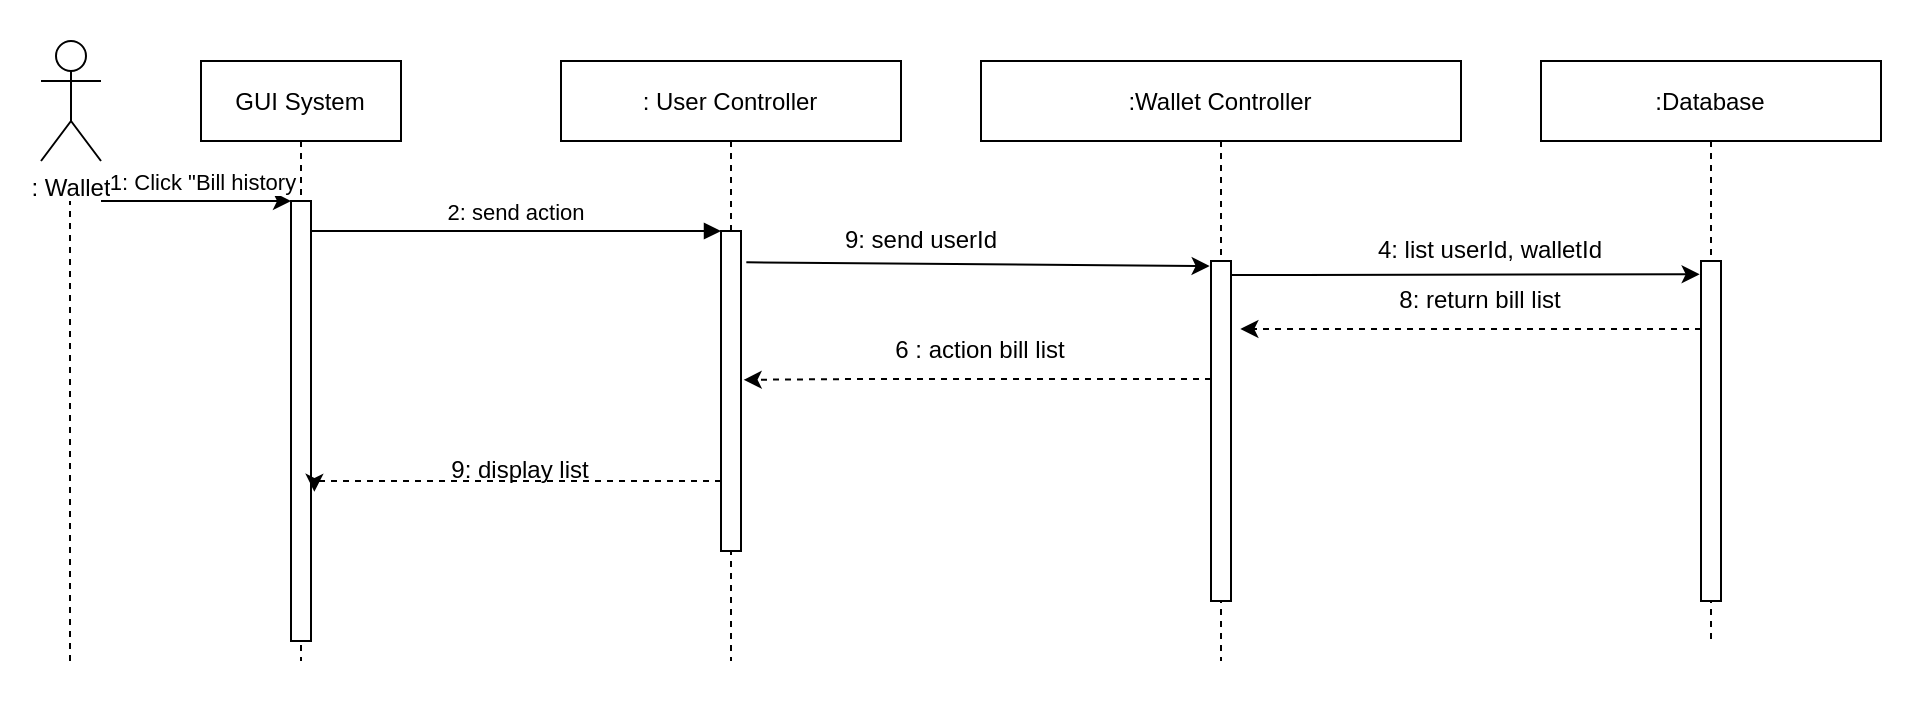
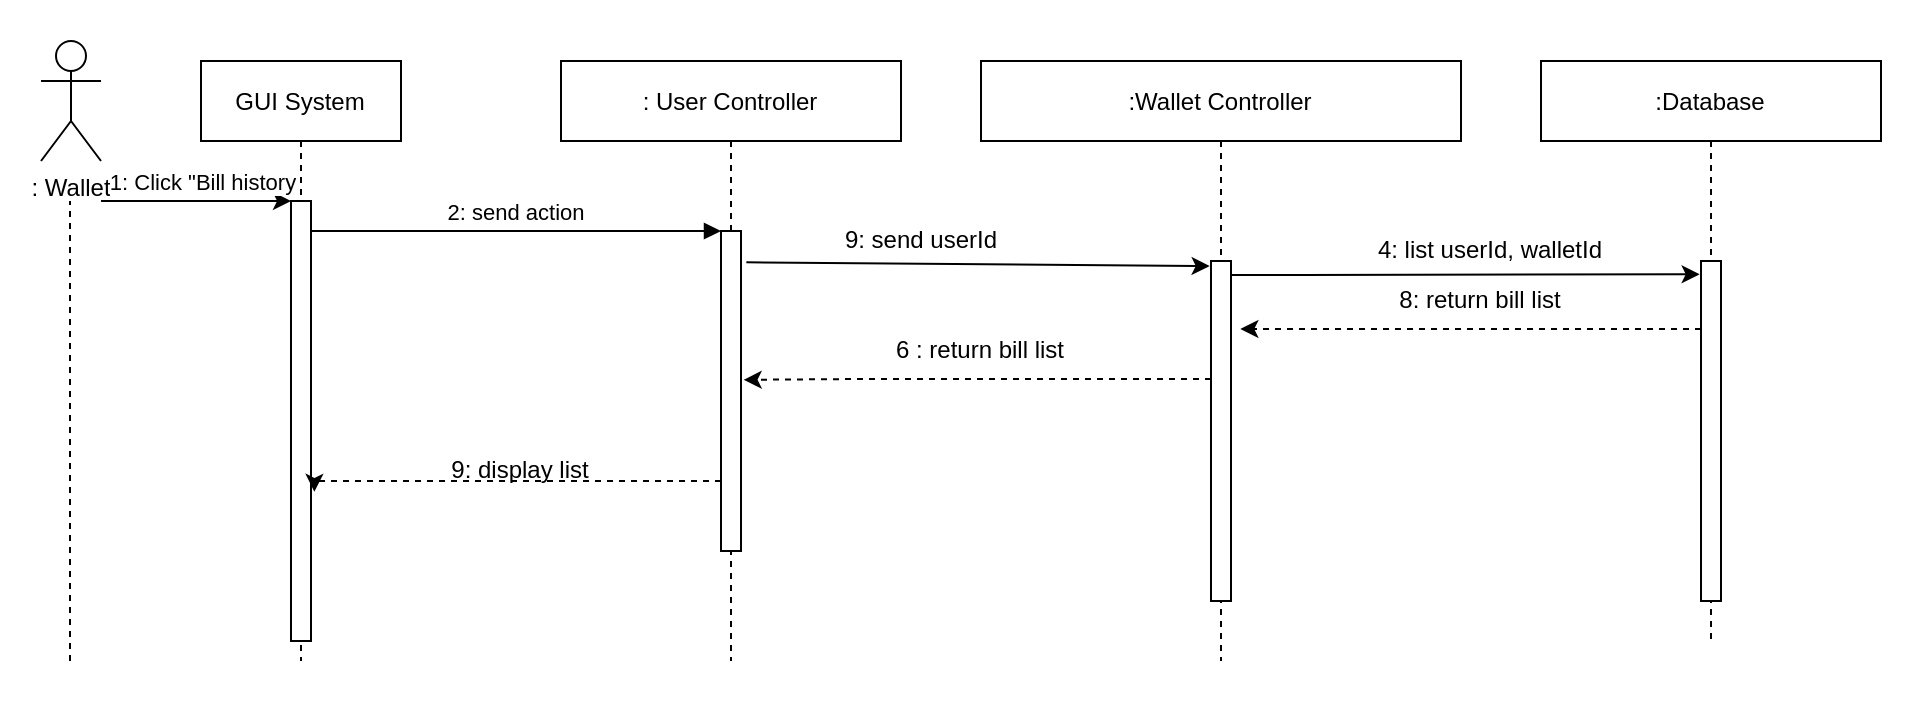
node "6 : action bill list": label "6 : action bill list" -> "6 : return bill list"
